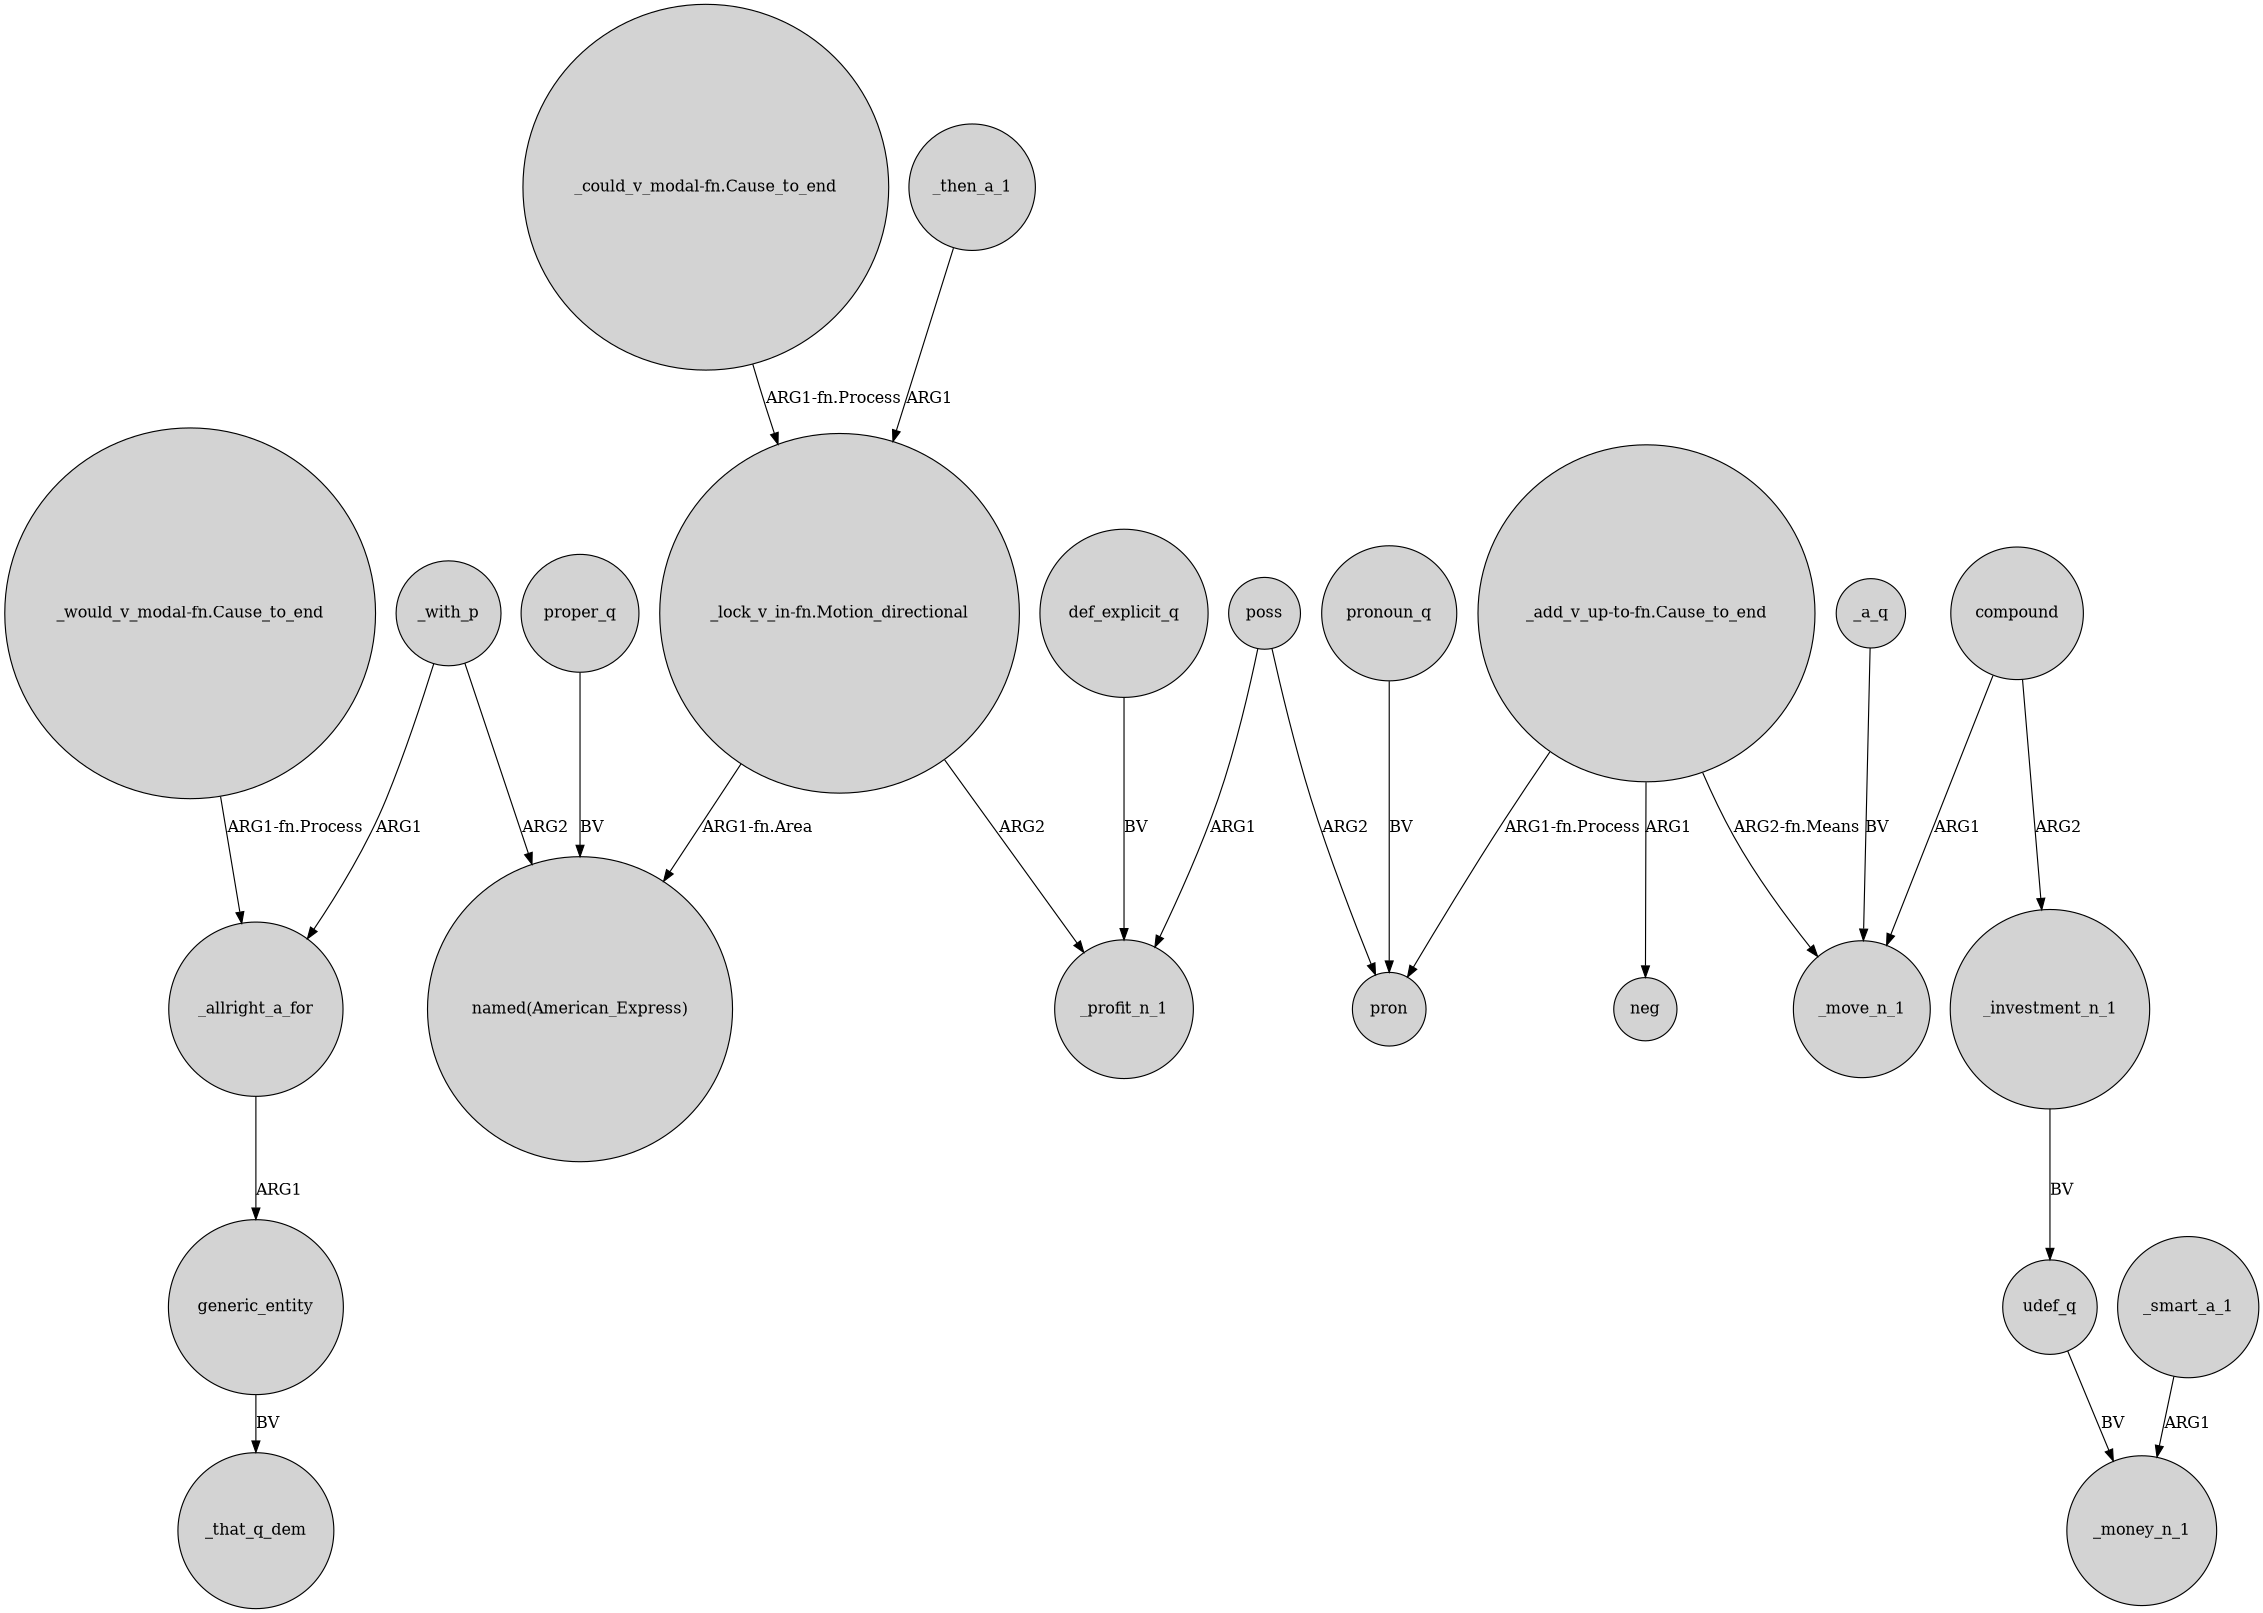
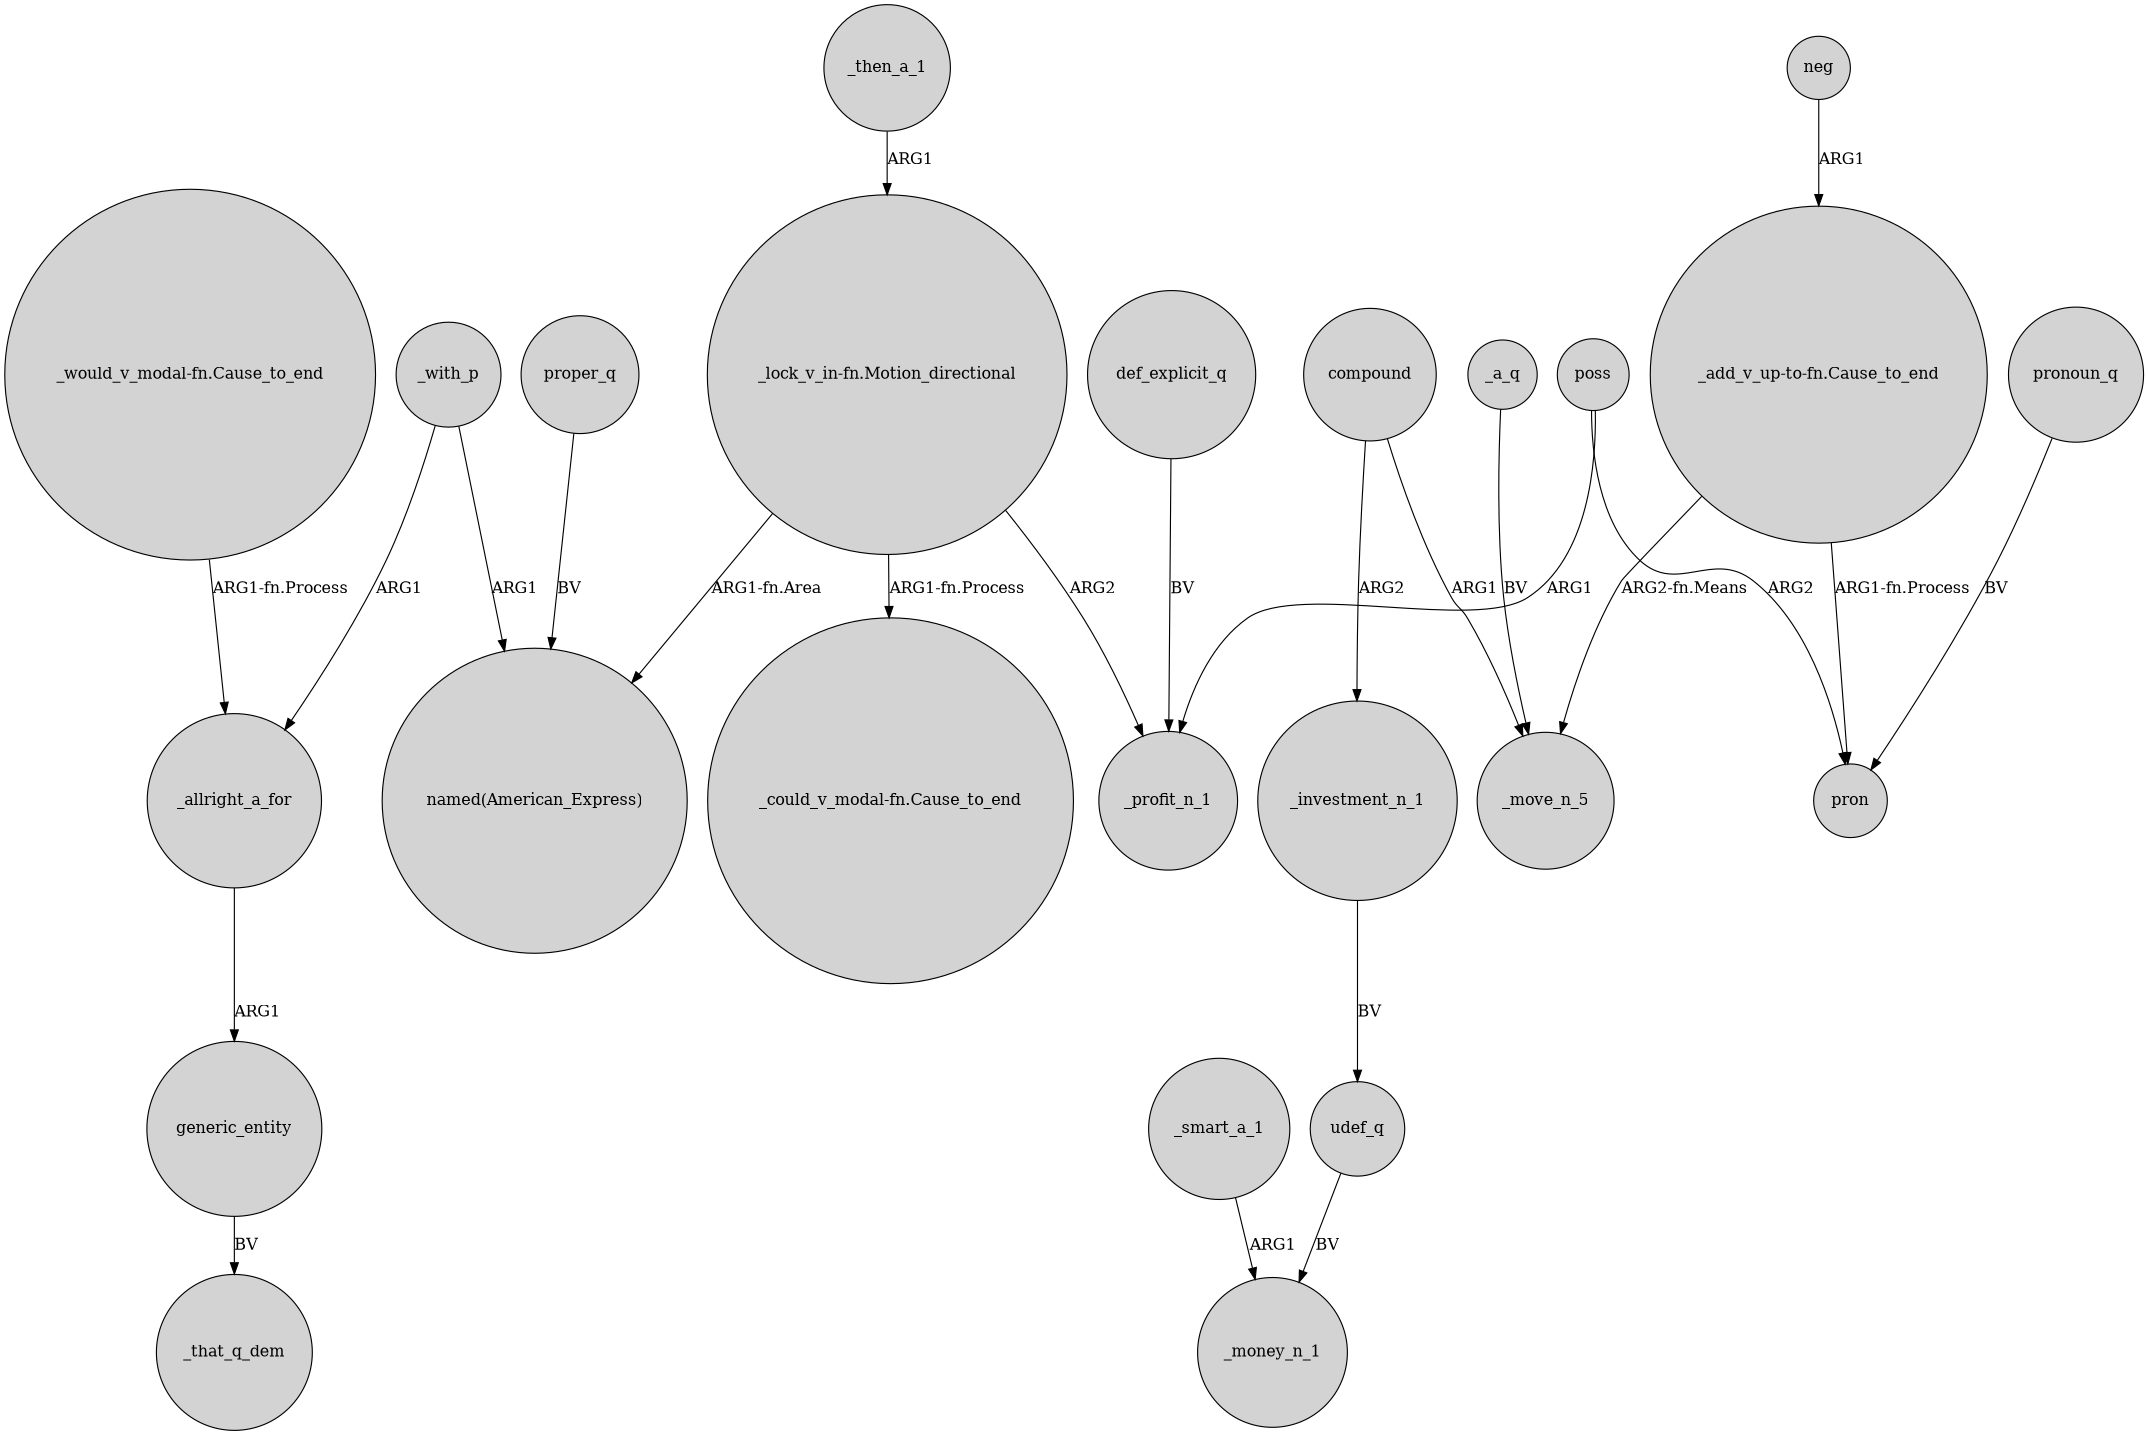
edge "_could_v_modal-fn.Cause_to_end" -> "_lock_v_in-fn.Motion_directional": reversed
edge "_with_p" -> "named(American_Express)": label "ARG2" -> "ARG1"
edge "_add_v_up-to-fn.Cause_to_end" -> "neg": reversed
node "_move_n_1": label "_move_n_1" -> "_move_n_5"
